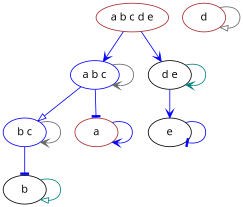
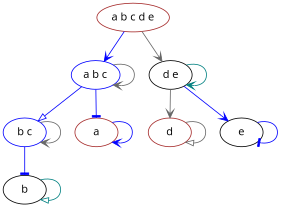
edge "a b c d e" -> "d e": color blue -> gray40
edge "d e" -> "d": added
